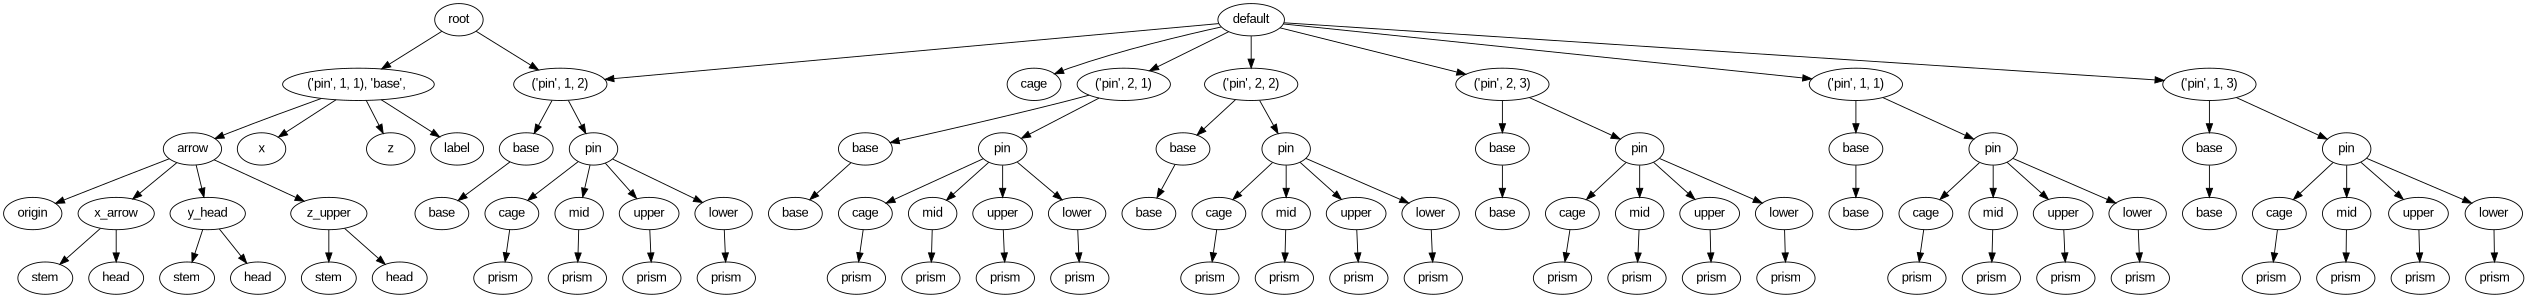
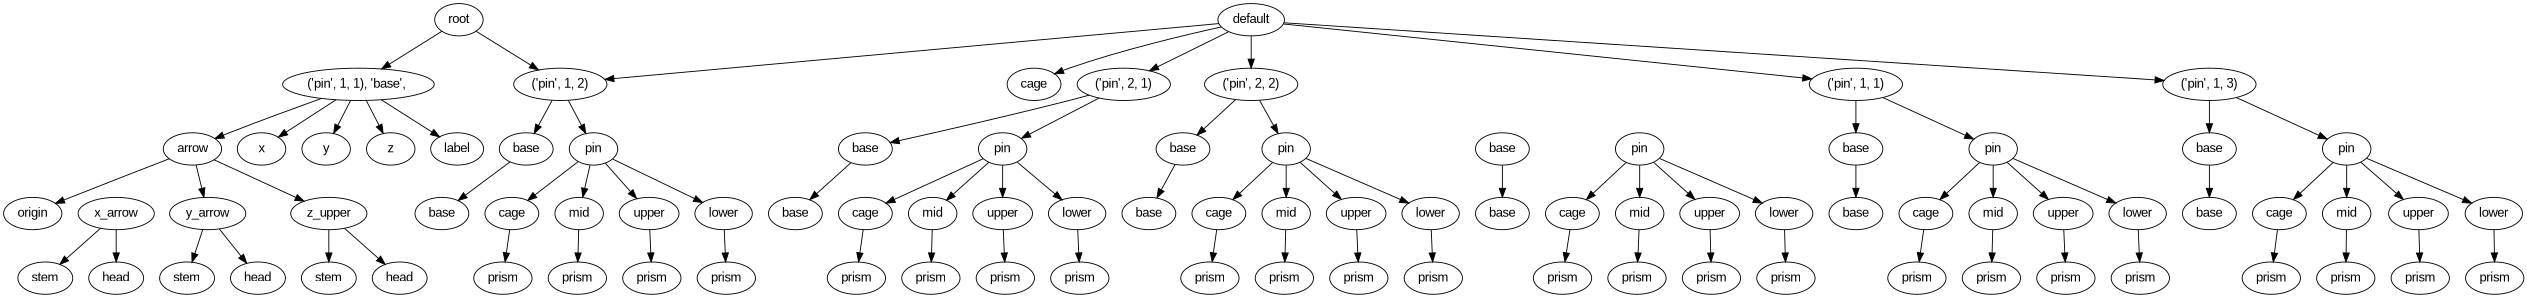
node "('pin', 2, 3)": removed
node "y": added
edge "arrow" -> "x_arrow": removed
node "y_head": label "y_head" -> "y_arrow"
